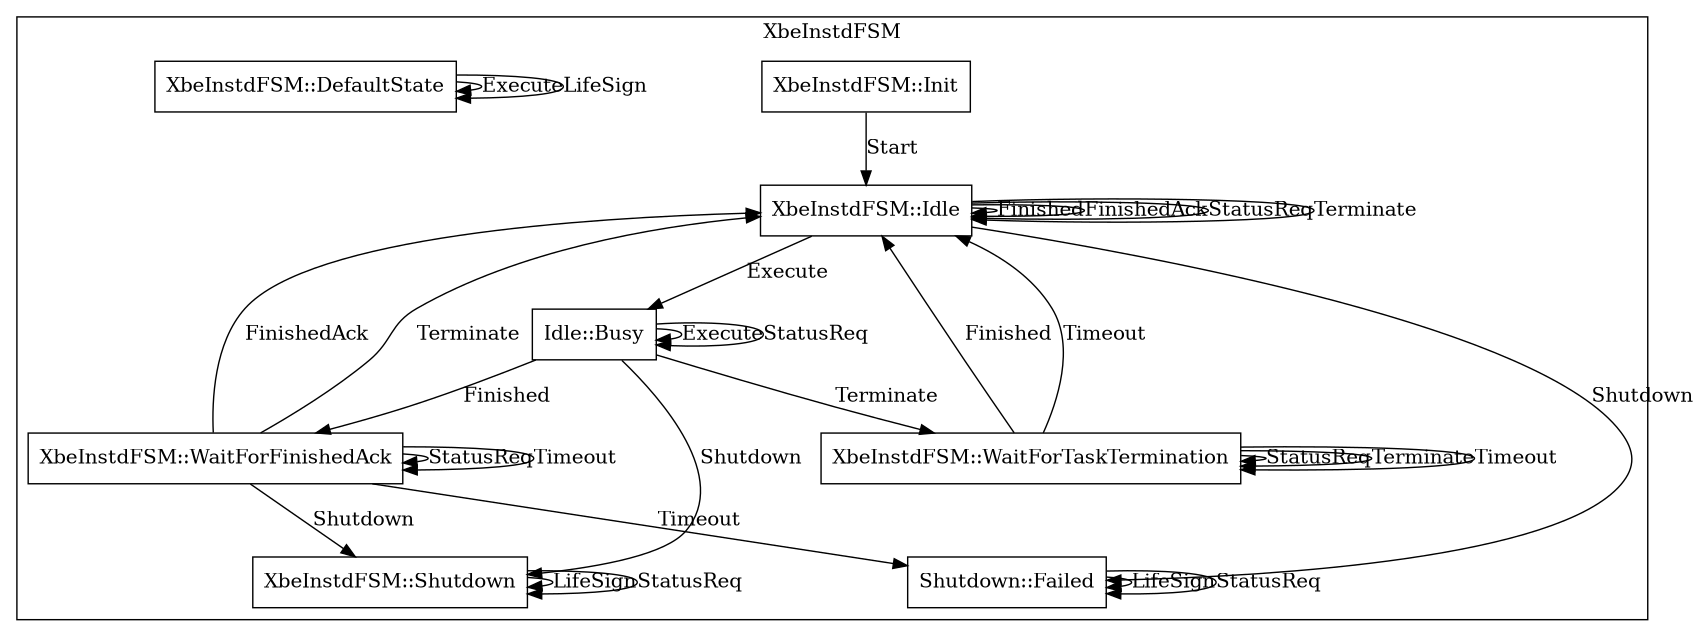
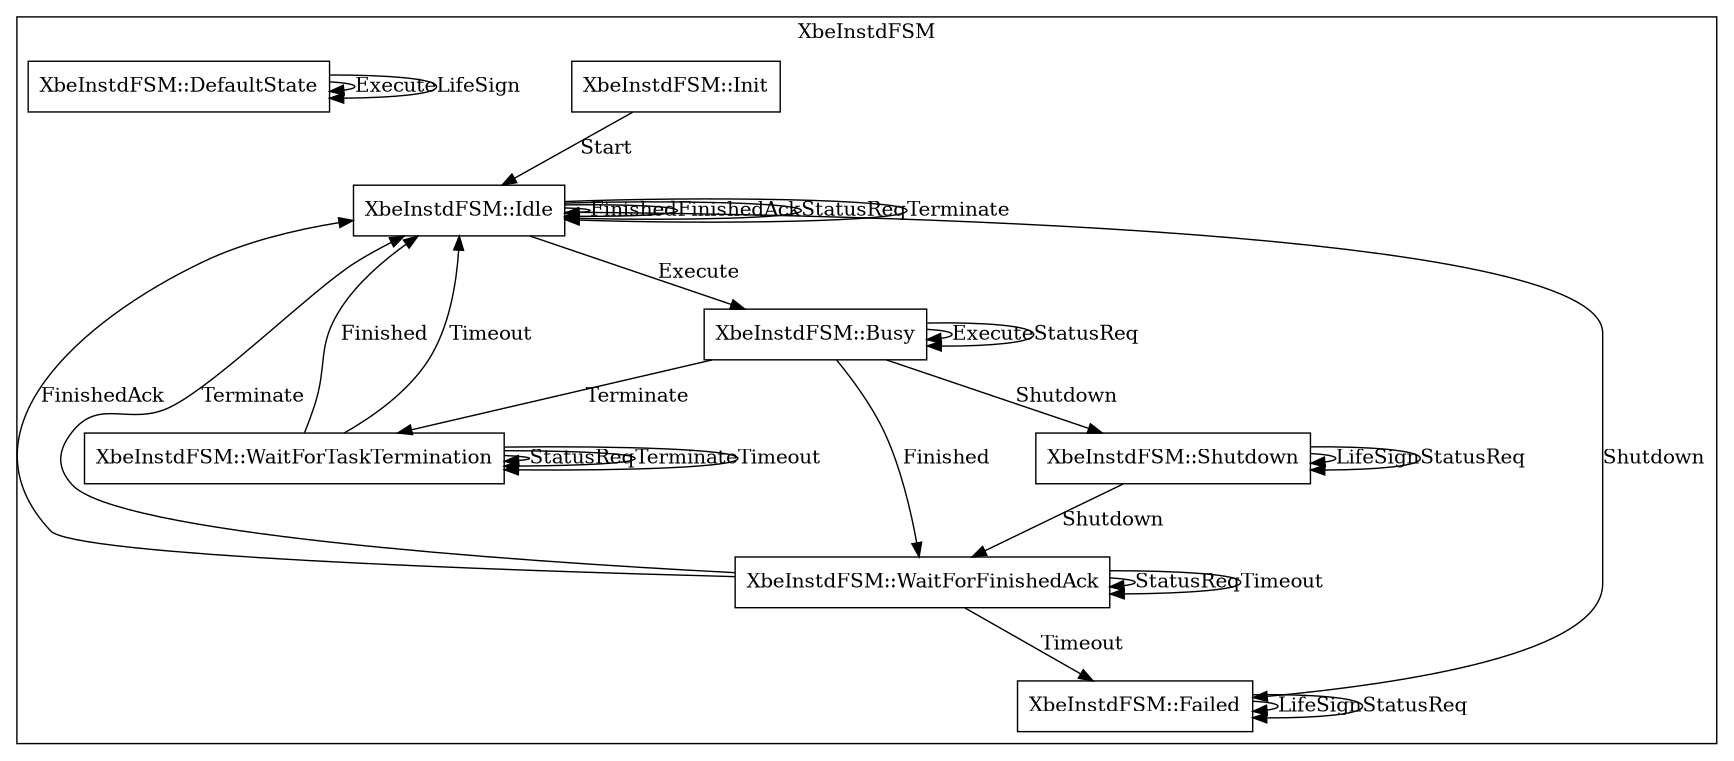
node "Idle::Busy": label "Idle::Busy" -> "XbeInstdFSM::Busy"
edge "XbeInstdFSM::WaitForFinishedAck" -> "XbeInstdFSM::Shutdown": reversed
node "Shutdown::Failed": label "Shutdown::Failed" -> "XbeInstdFSM::Failed"
